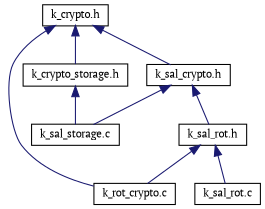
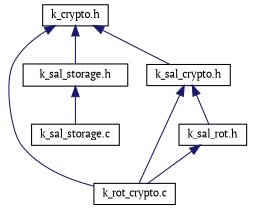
node "k_crypto_storage.h": label "k_crypto_storage.h" -> "k_sal_storage.h"
edge "k_sal_storage.c" -> "k_sal_crypto.h": now "k_rot_crypto.c" -> "k_sal_crypto.h"
node "k_sal_rot.c": removed
